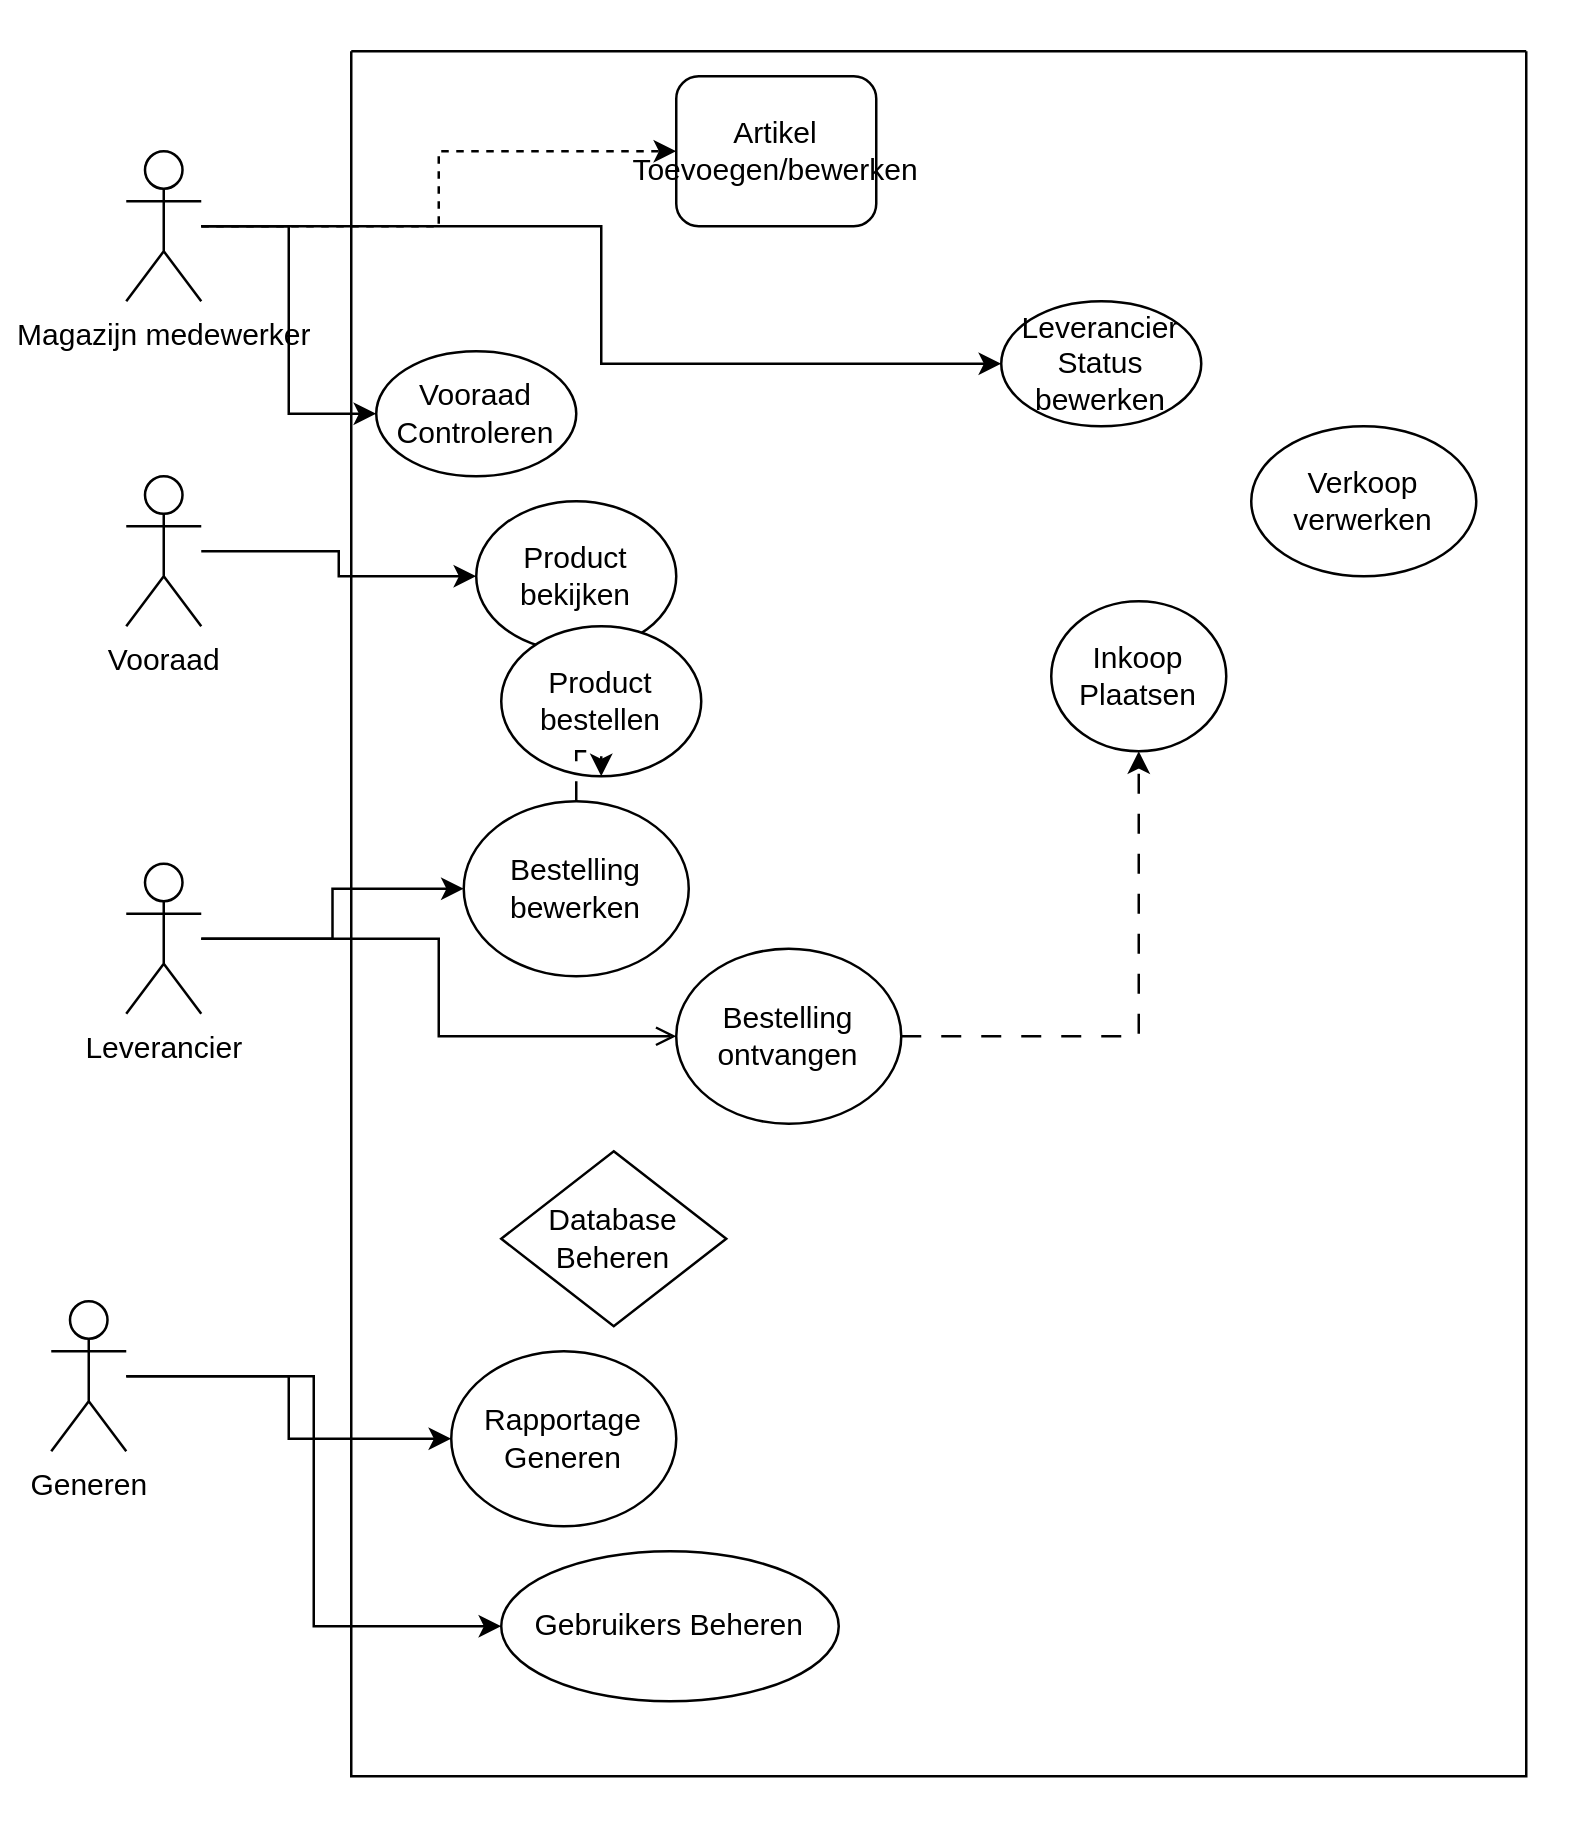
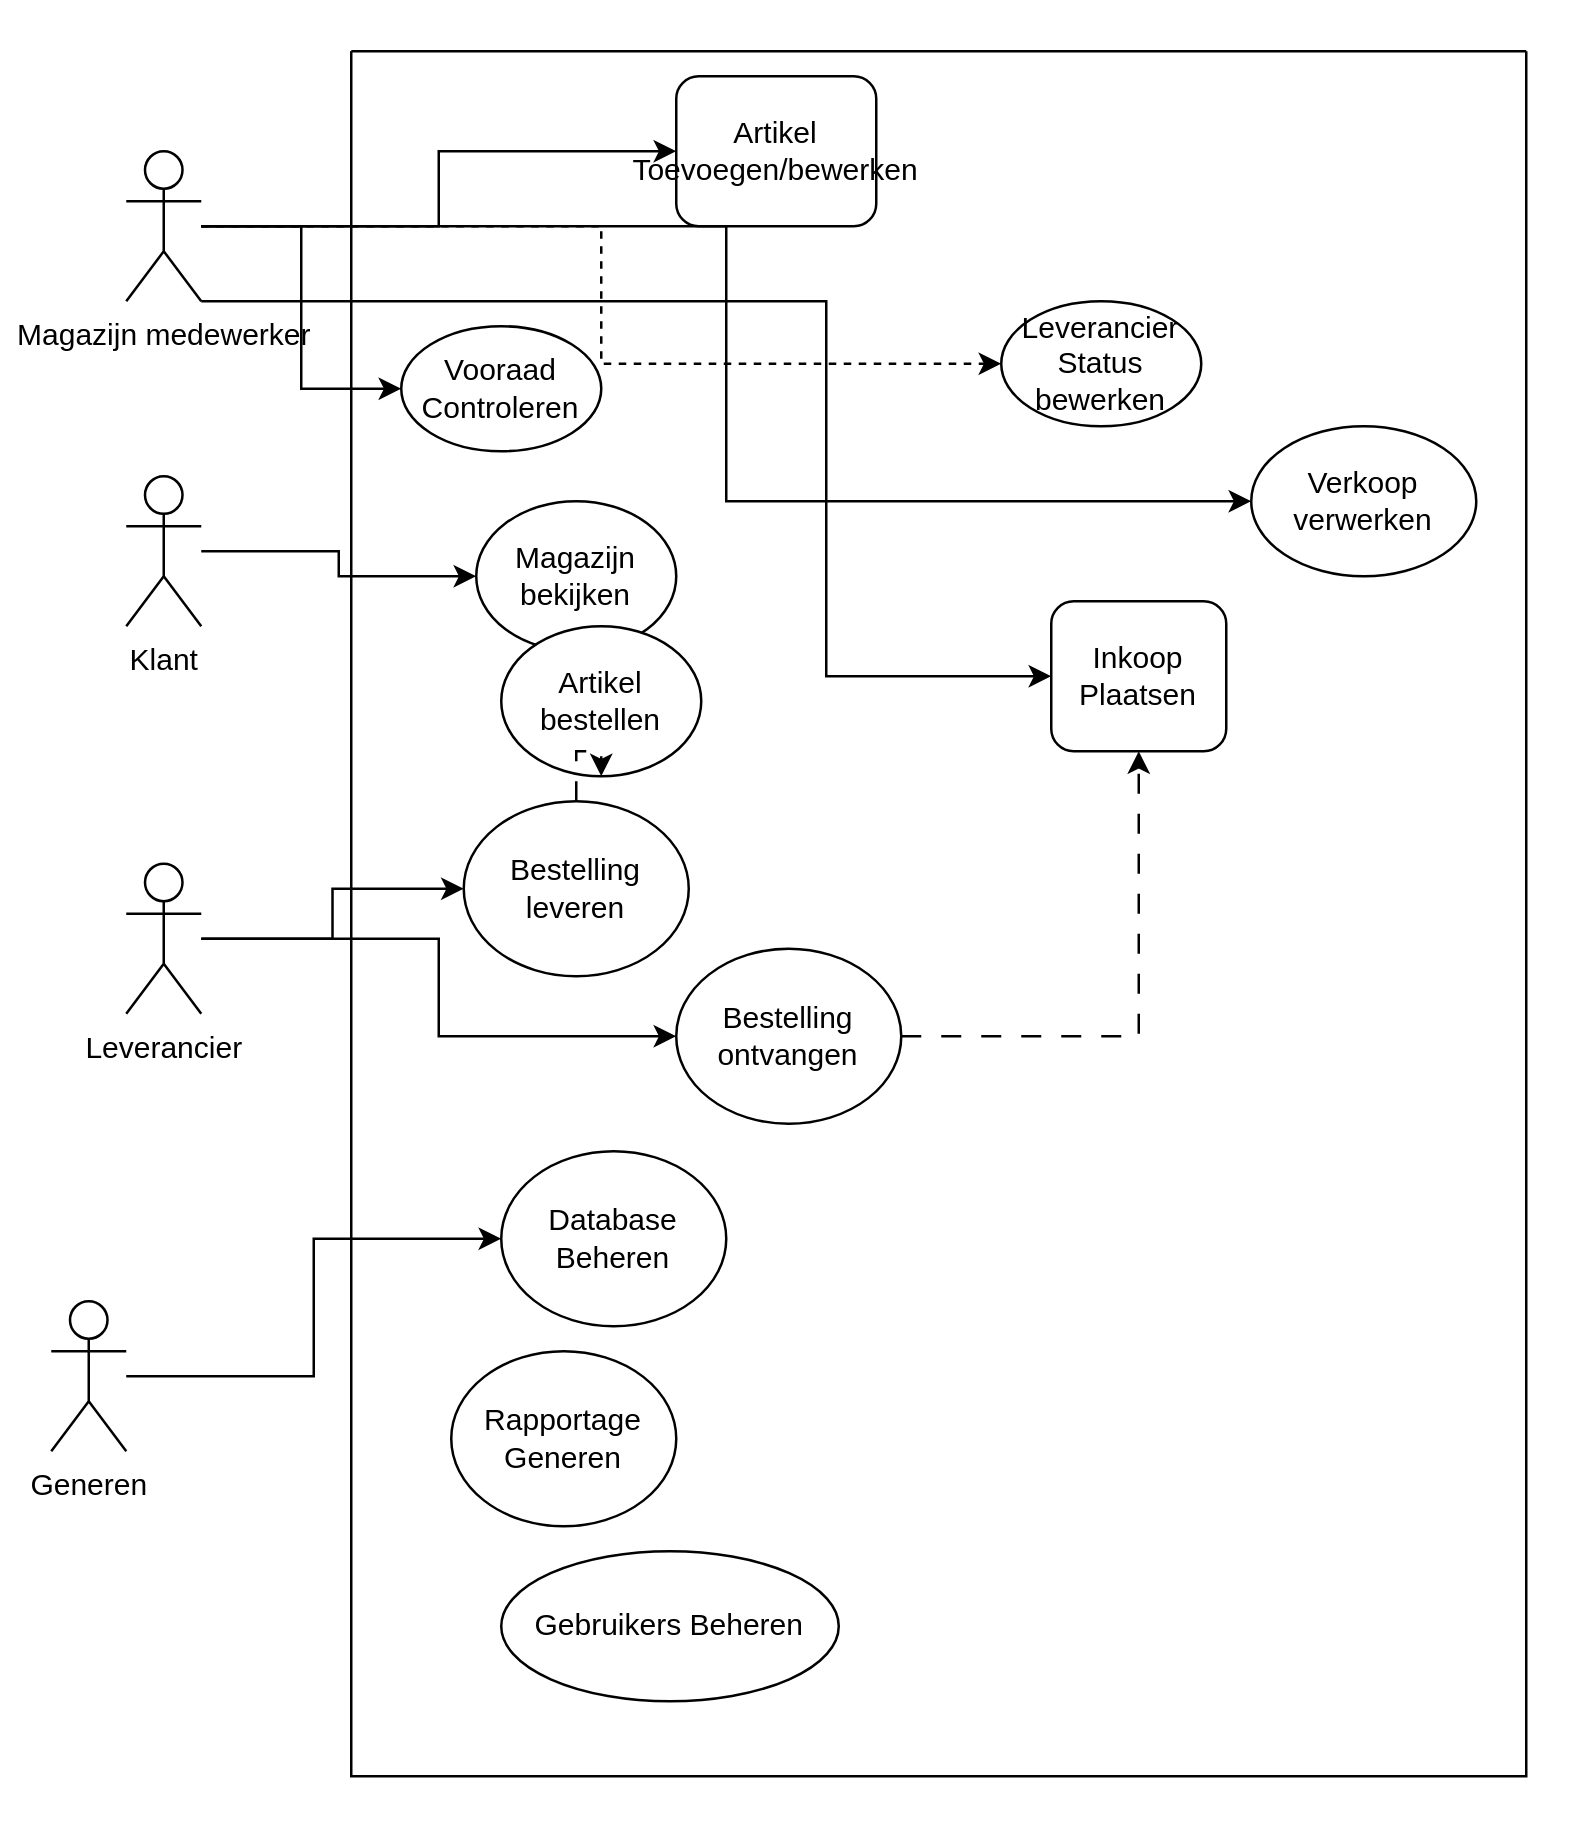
edge "Magazijn medewerker" -> "Artikel Toevoegen/bewerken": style dashed -> solid
edge "Magazijn medewerker" -> "Leverancier Status bewerken": style solid -> dashed
node "Vooraad Controleren": moved (476, 414) -> (501, 389)
edge "Magazijn medewerker" -> "Verkoop verwerken": added
node "Product bekijken": label "Product bekijken" -> "Magazijn bekijken"
node "Vooraad": label "Vooraad" -> "Klant"
edge "Magazijn medewerker" -> "Inkoop Plaatsen": added
node "Inkoop Plaatsen": shape ellipse -> rounded rectangle
node "Product bestellen": label "Product bestellen" -> "Artikel bestellen"
node "Bestelling bewerken": label "Bestelling bewerken" -> "Bestelling leveren"
edge "Leverancier" -> "Bestelling ontvangen": arrowhead open -> classic
node "Database Beheren": shape diamond -> ellipse
edge "Generen" -> "Database Beheren": added
edge "Generen" -> "Rapportage Generen": removed
edge "Generen" -> "Gebruikers Beheren": removed
